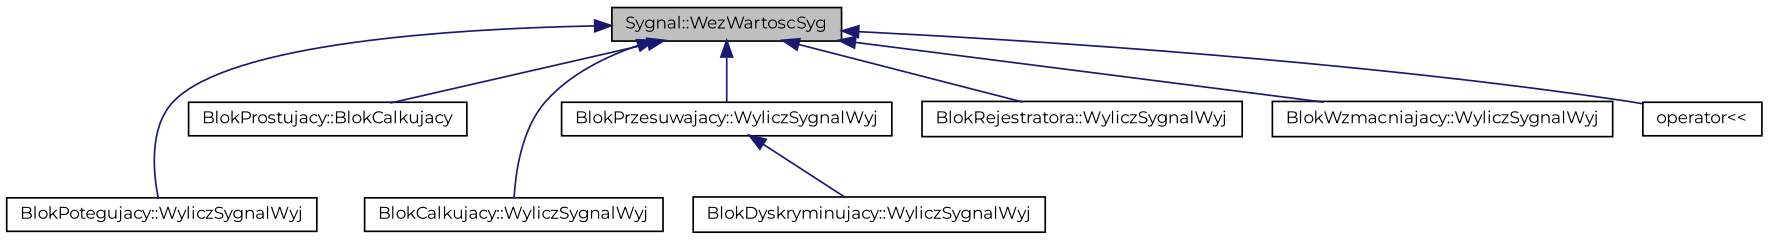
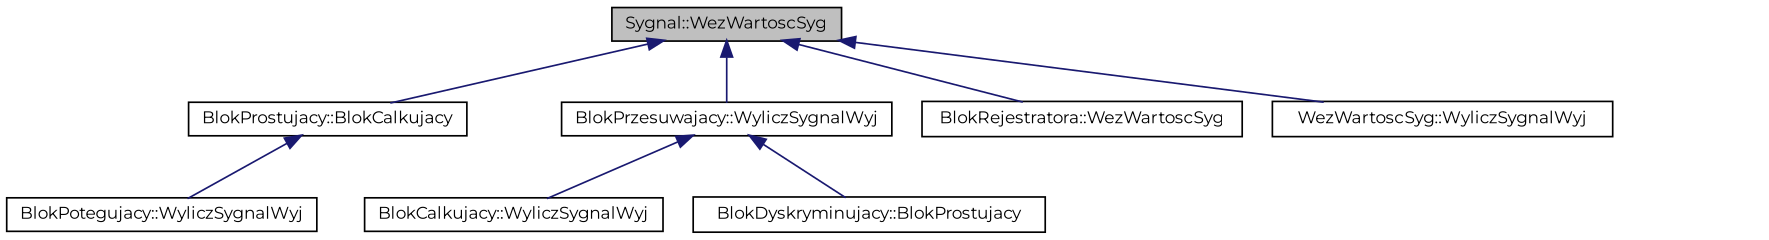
edge "BlokPotegujacy::WyliczSygnalWyj" -> "Sygnal::WezWartoscSyg": now "BlokPotegujacy::WyliczSygnalWyj" -> "BlokProstujacy::BlokCalkujacy"
edge "BlokCalkujacy::WyliczSygnalWyj" -> "Sygnal::WezWartoscSyg": now "BlokCalkujacy::WyliczSygnalWyj" -> "BlokPrzesuwajacy::WyliczSygnalWyj"
node "BlokRejestratora::WyliczSygnalWyj": label "BlokRejestratora::WyliczSygnalWyj" -> "BlokRejestratora::WezWartoscSyg"
node "BlokWzmacniajacy::WyliczSygnalWyj": label "BlokWzmacniajacy::WyliczSygnalWyj" -> "WezWartoscSyg::WyliczSygnalWyj"
node "operator<<": removed
node "BlokDyskryminujacy::WyliczSygnalWyj": label "BlokDyskryminujacy::WyliczSygnalWyj" -> "BlokDyskryminujacy::BlokProstujacy"
